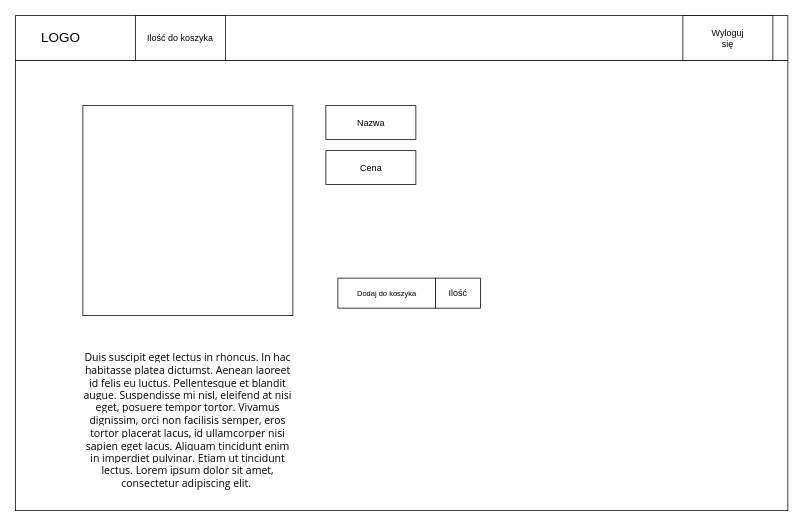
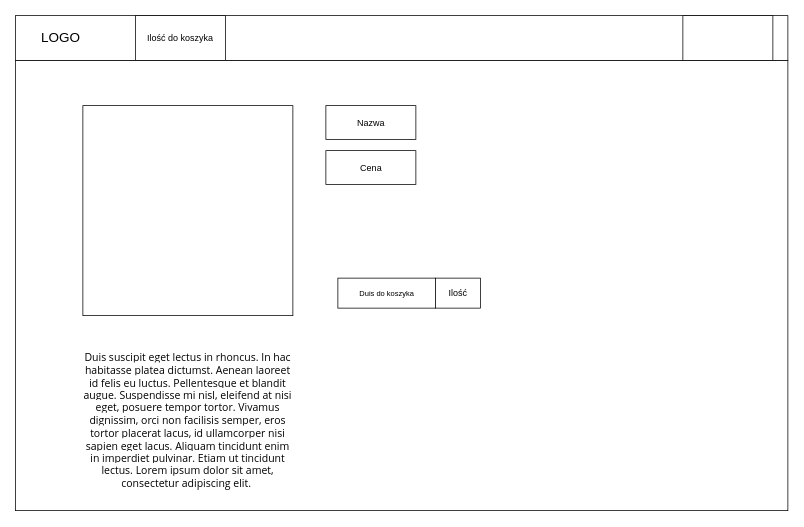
node "Wyloguj się": removed
node "Dodaj do koszyka": label "Dodaj do koszyka" -> "Duis do koszyka"
